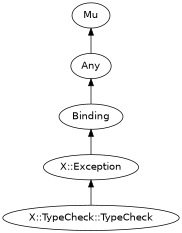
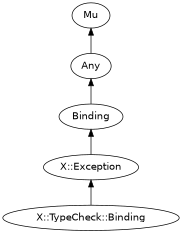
node "X::TypeCheck::TypeCheck": label "X::TypeCheck::TypeCheck" -> "X::TypeCheck::Binding"
